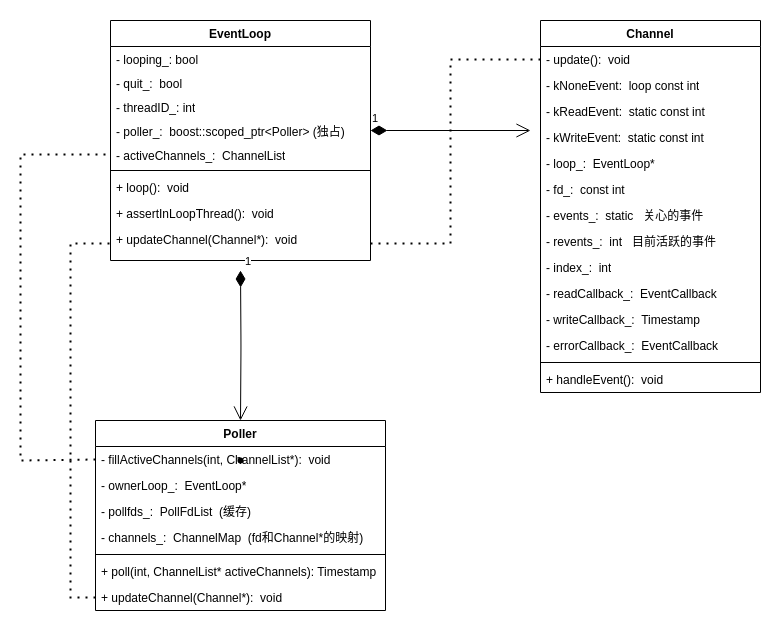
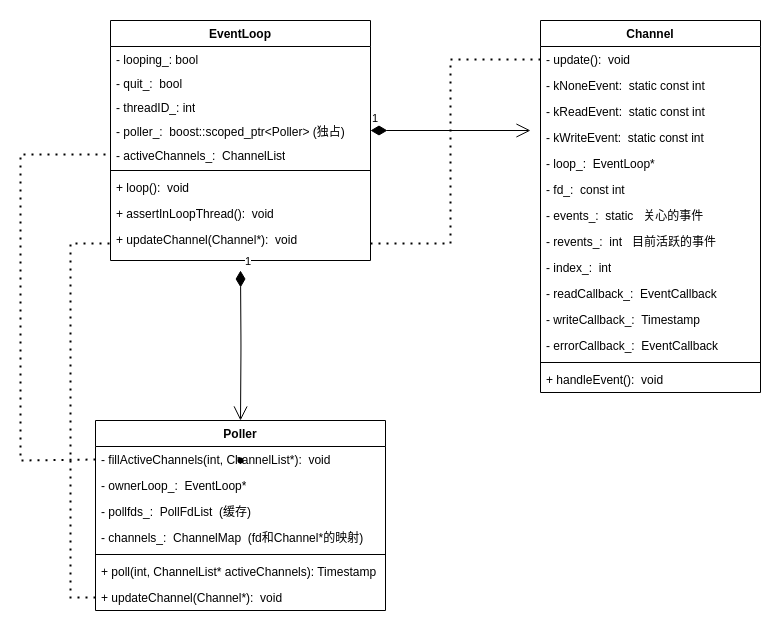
node "- kNoneEvent: loop const int": label "- kNoneEvent: loop const int" -> "- kNoneEvent: static const int"
